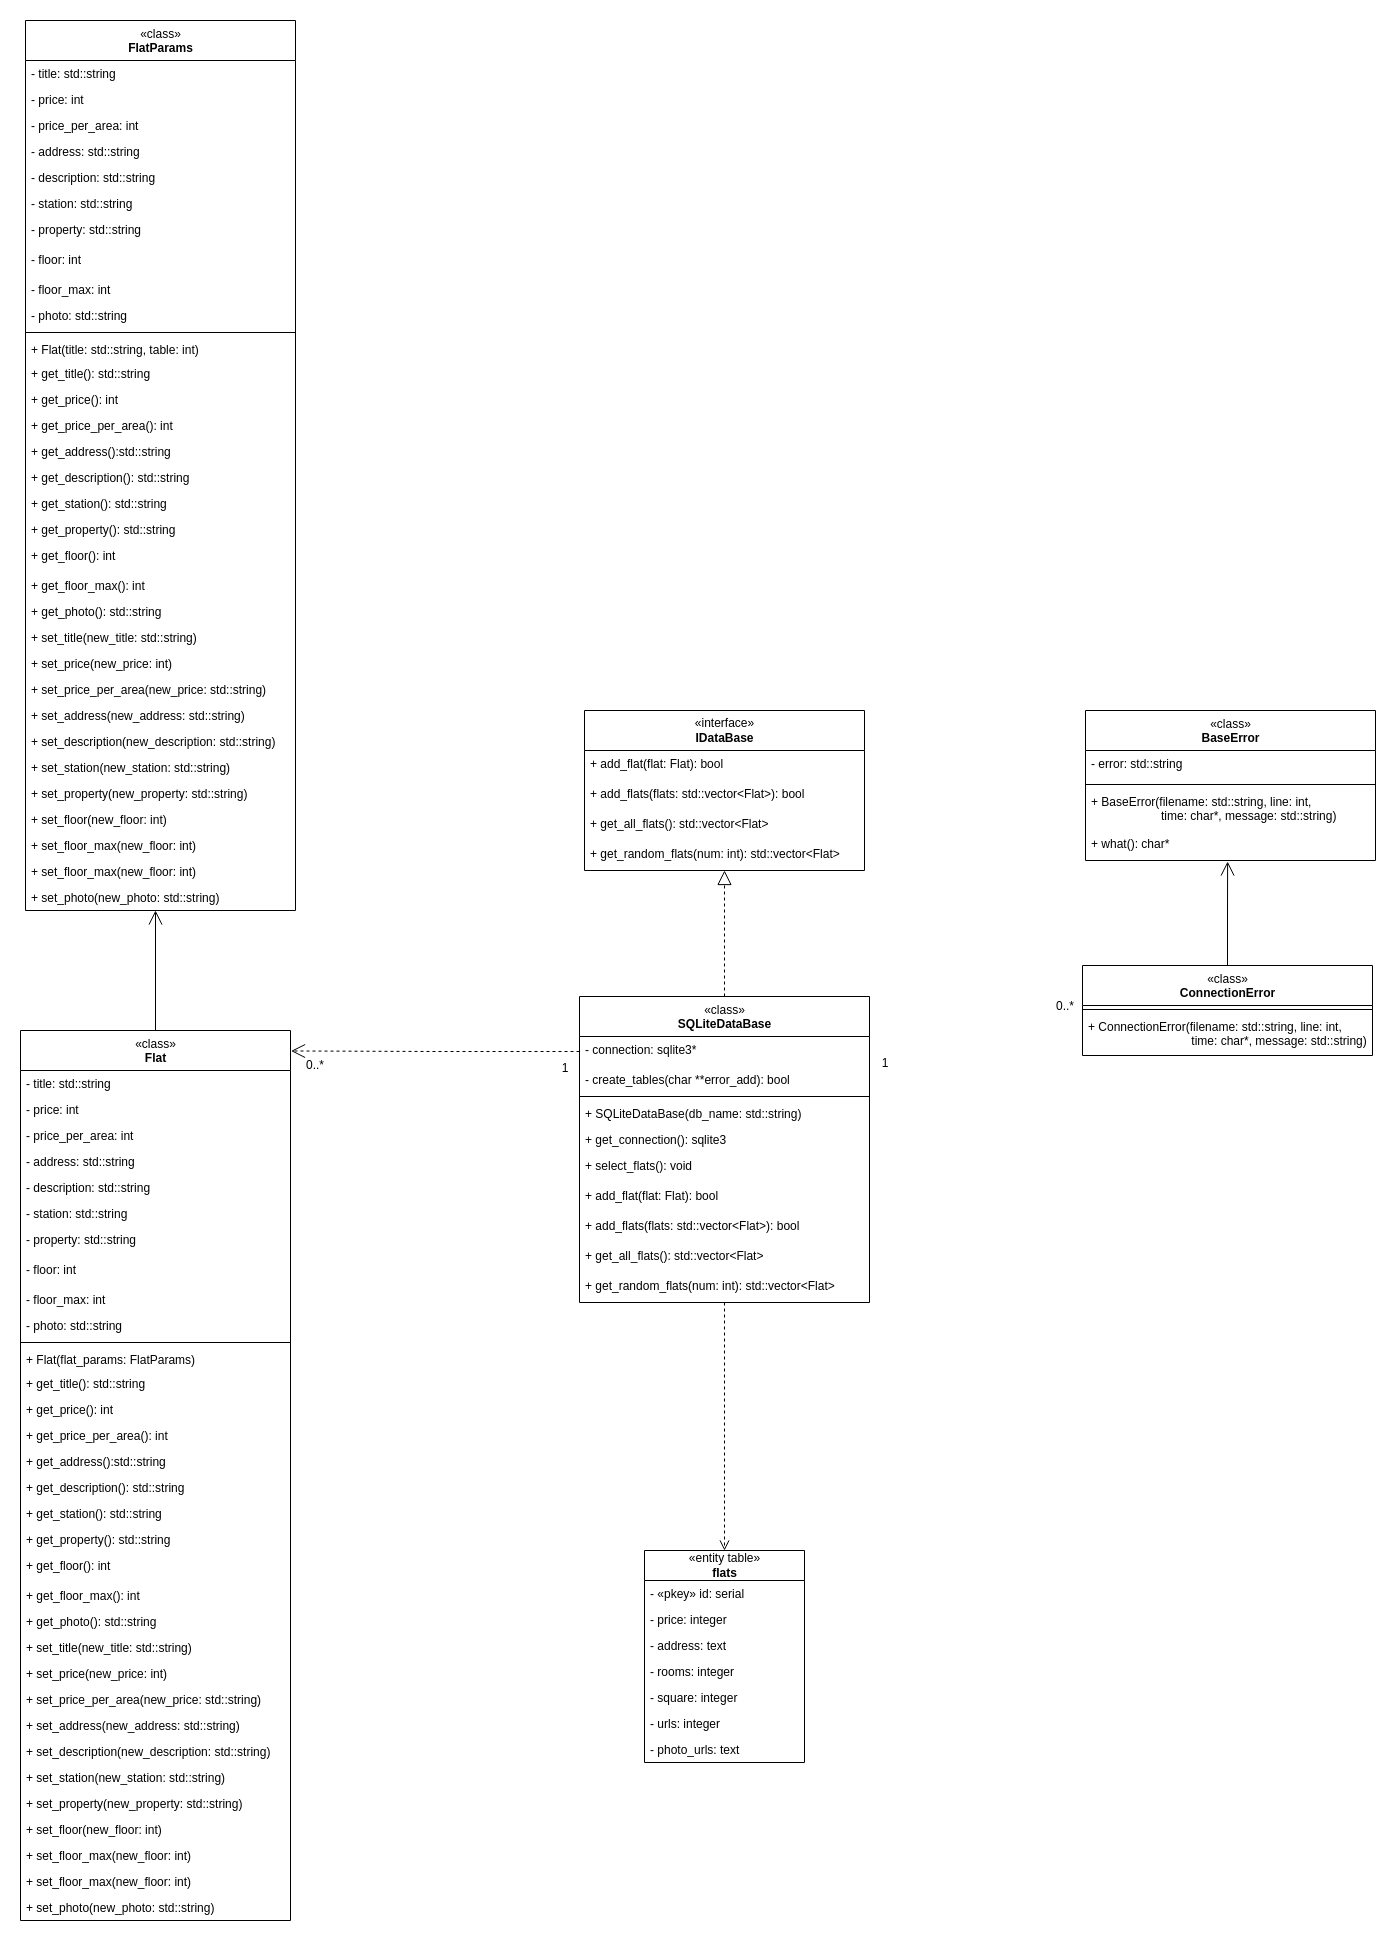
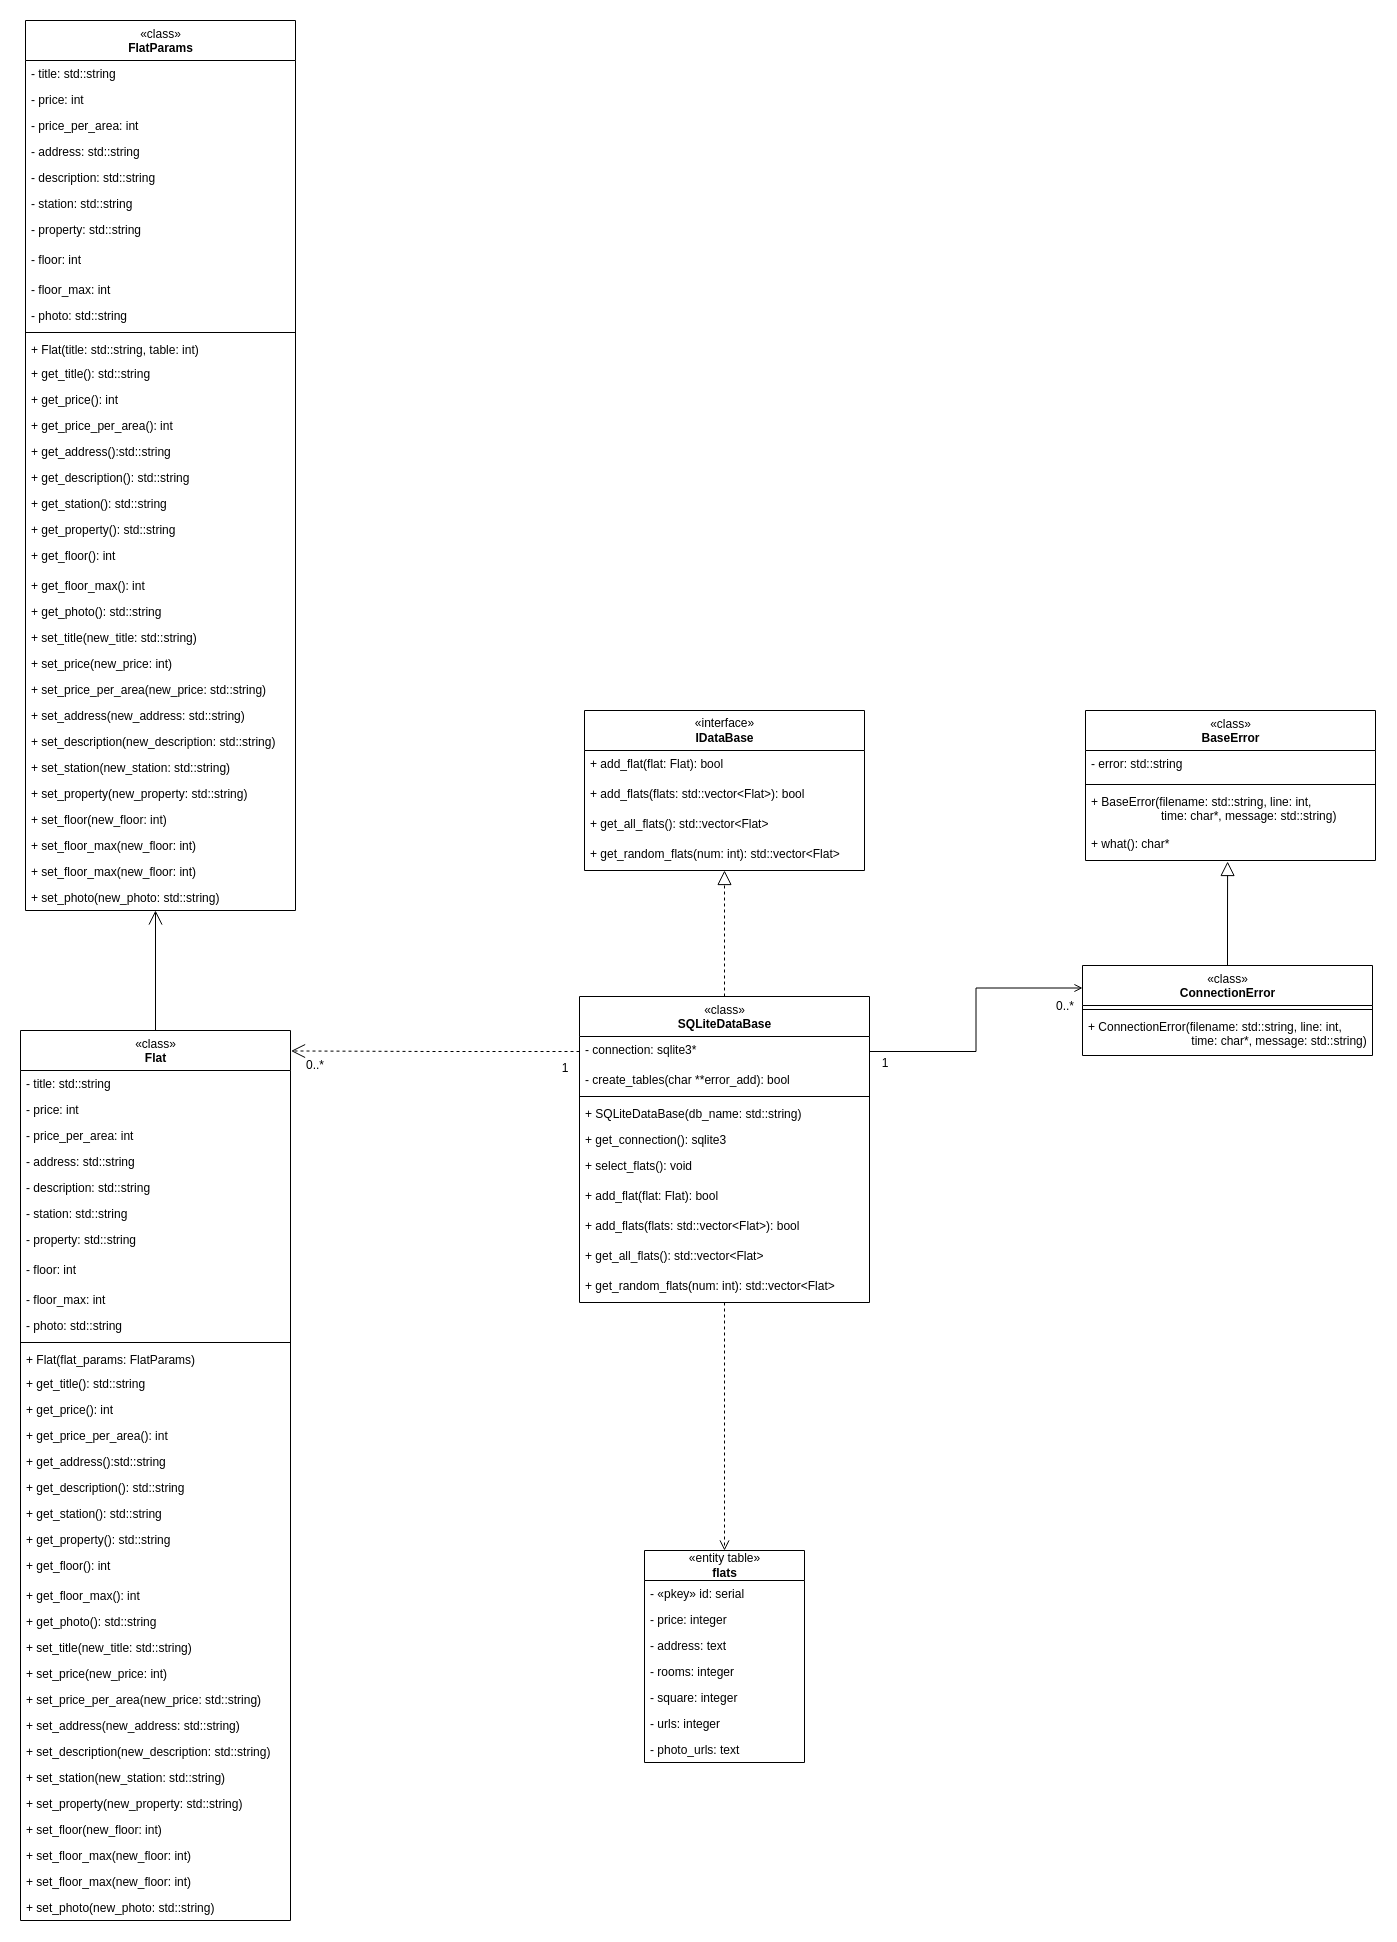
edge "«class» ConnectionError" -> "+ what(): char*": arrowhead open -> block
edge "- connection: sqlite3*" -> "«class» ConnectionError": added
